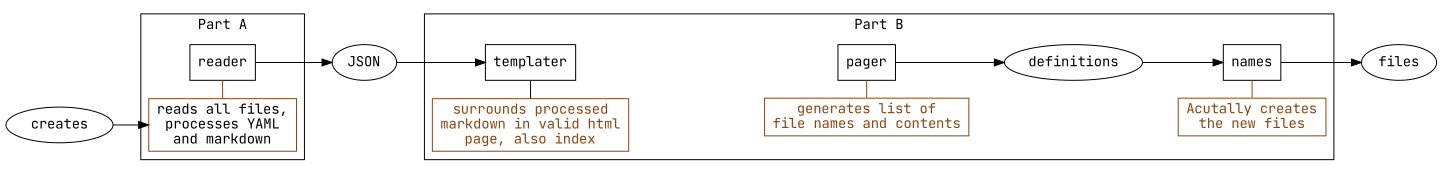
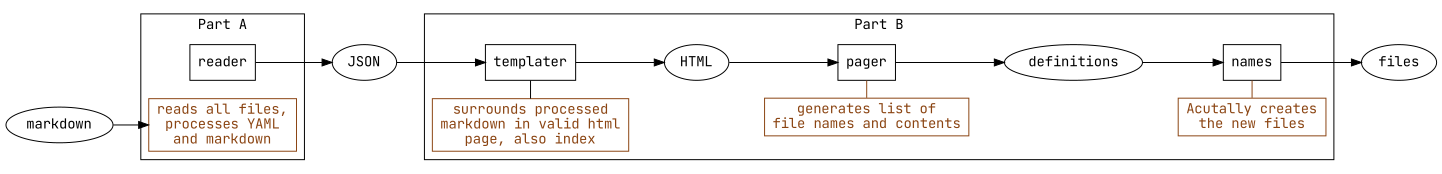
node "HTML": added
edge "reader" -- "reads all files, processes YAML and markdown": removed
node "creates": label "creates" -> "markdown"
node "reads all files, processes YAML and markdown": fontcolor black -> chocolate4
